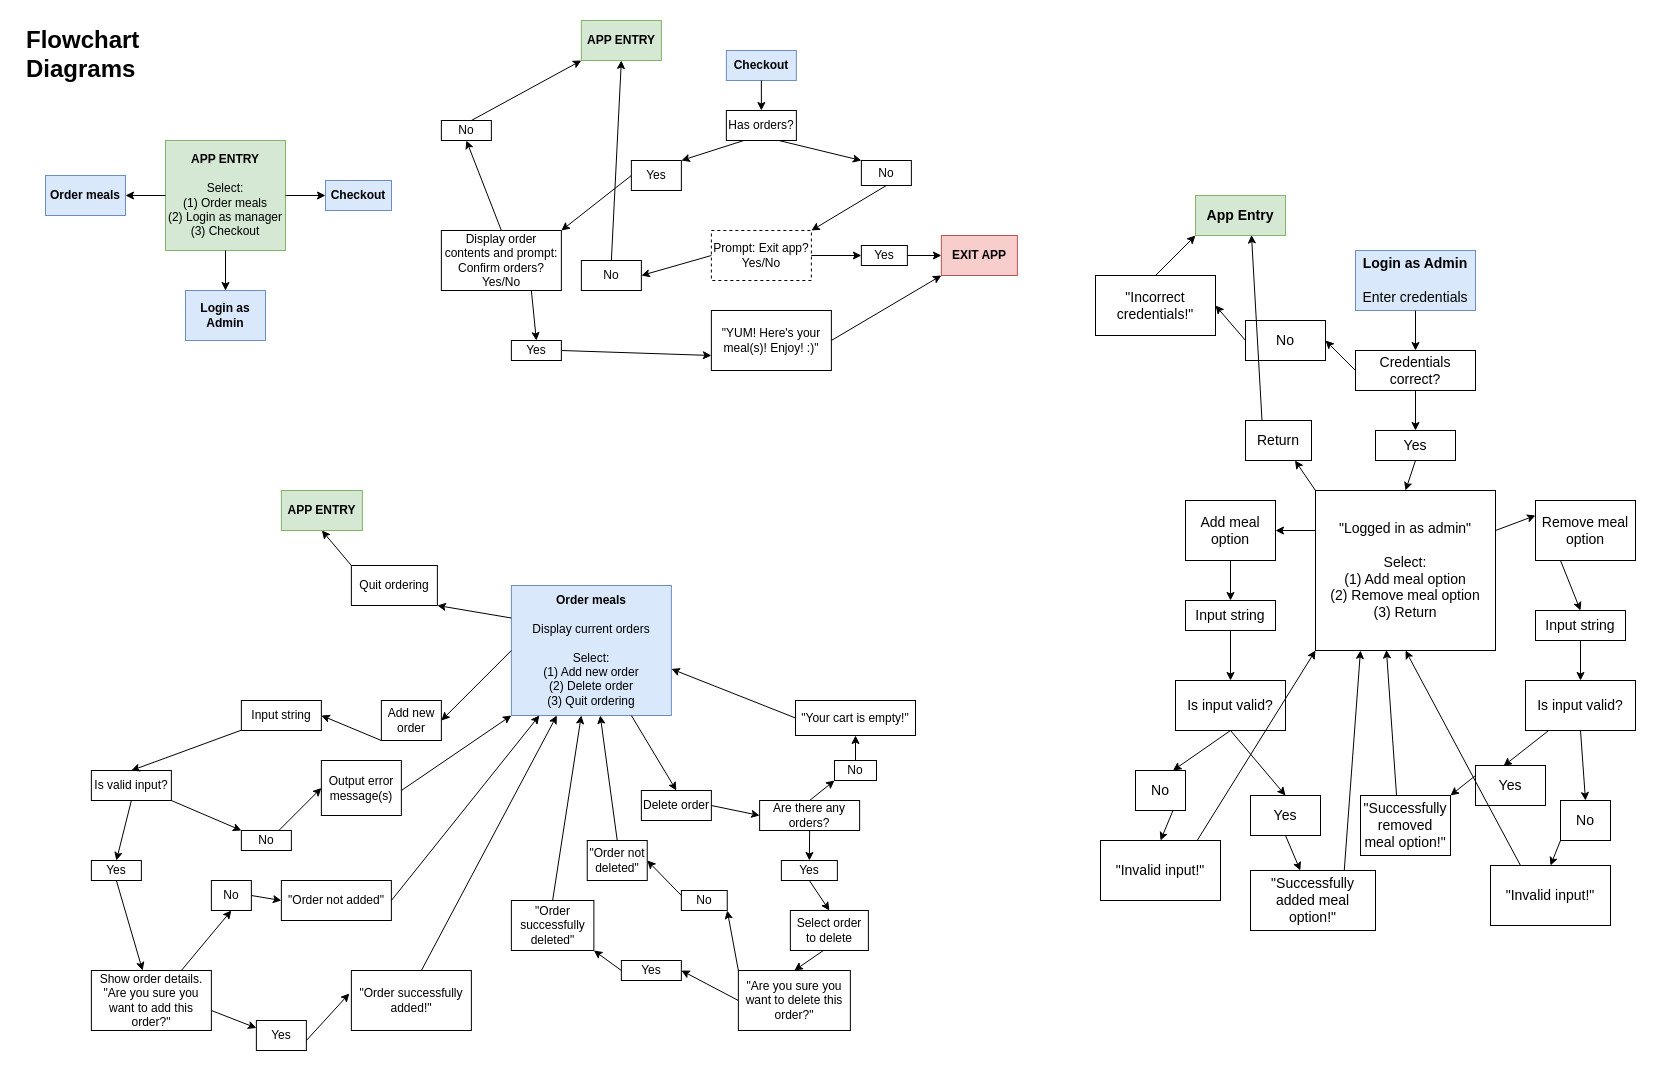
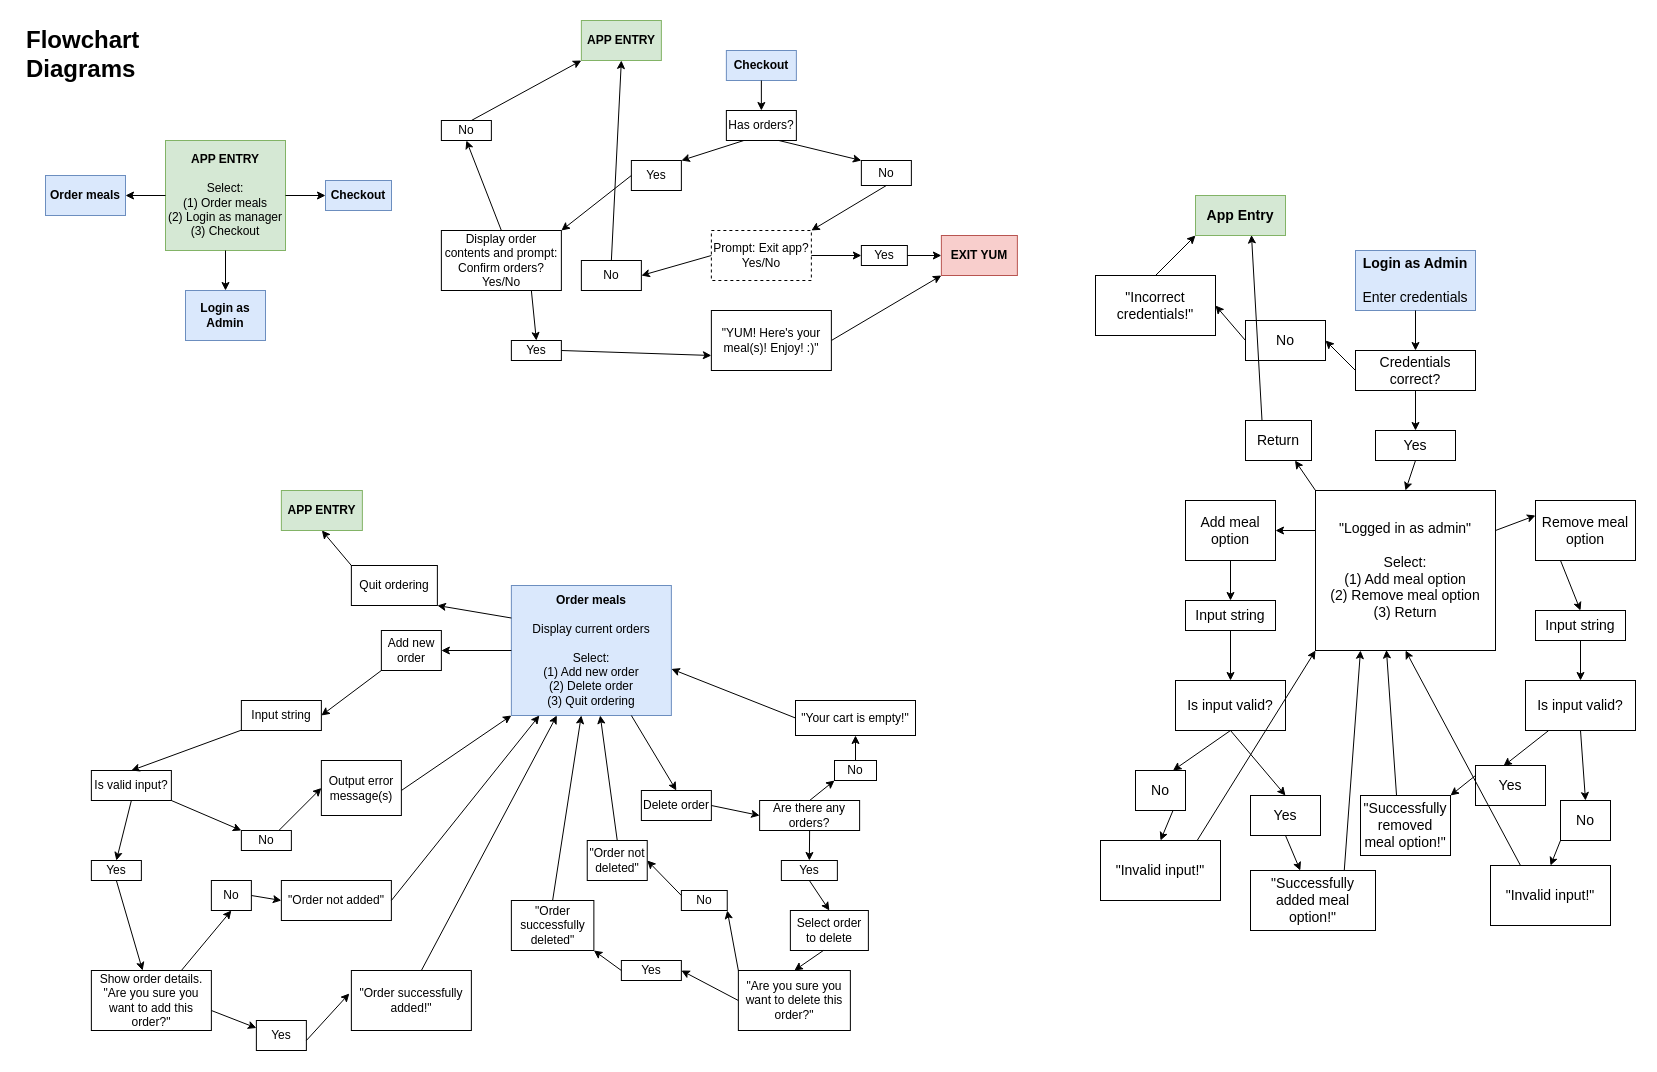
node "EXIT APP": label "EXIT APP" -> "EXIT YUM"
node "Add new order": moved (411, 721) -> (411, 651)
